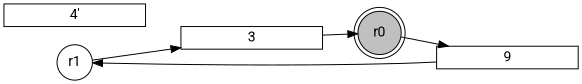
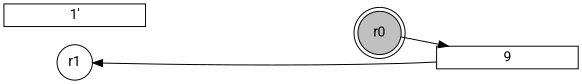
node "4'": label "4'" -> "1'"
node "3": removed
